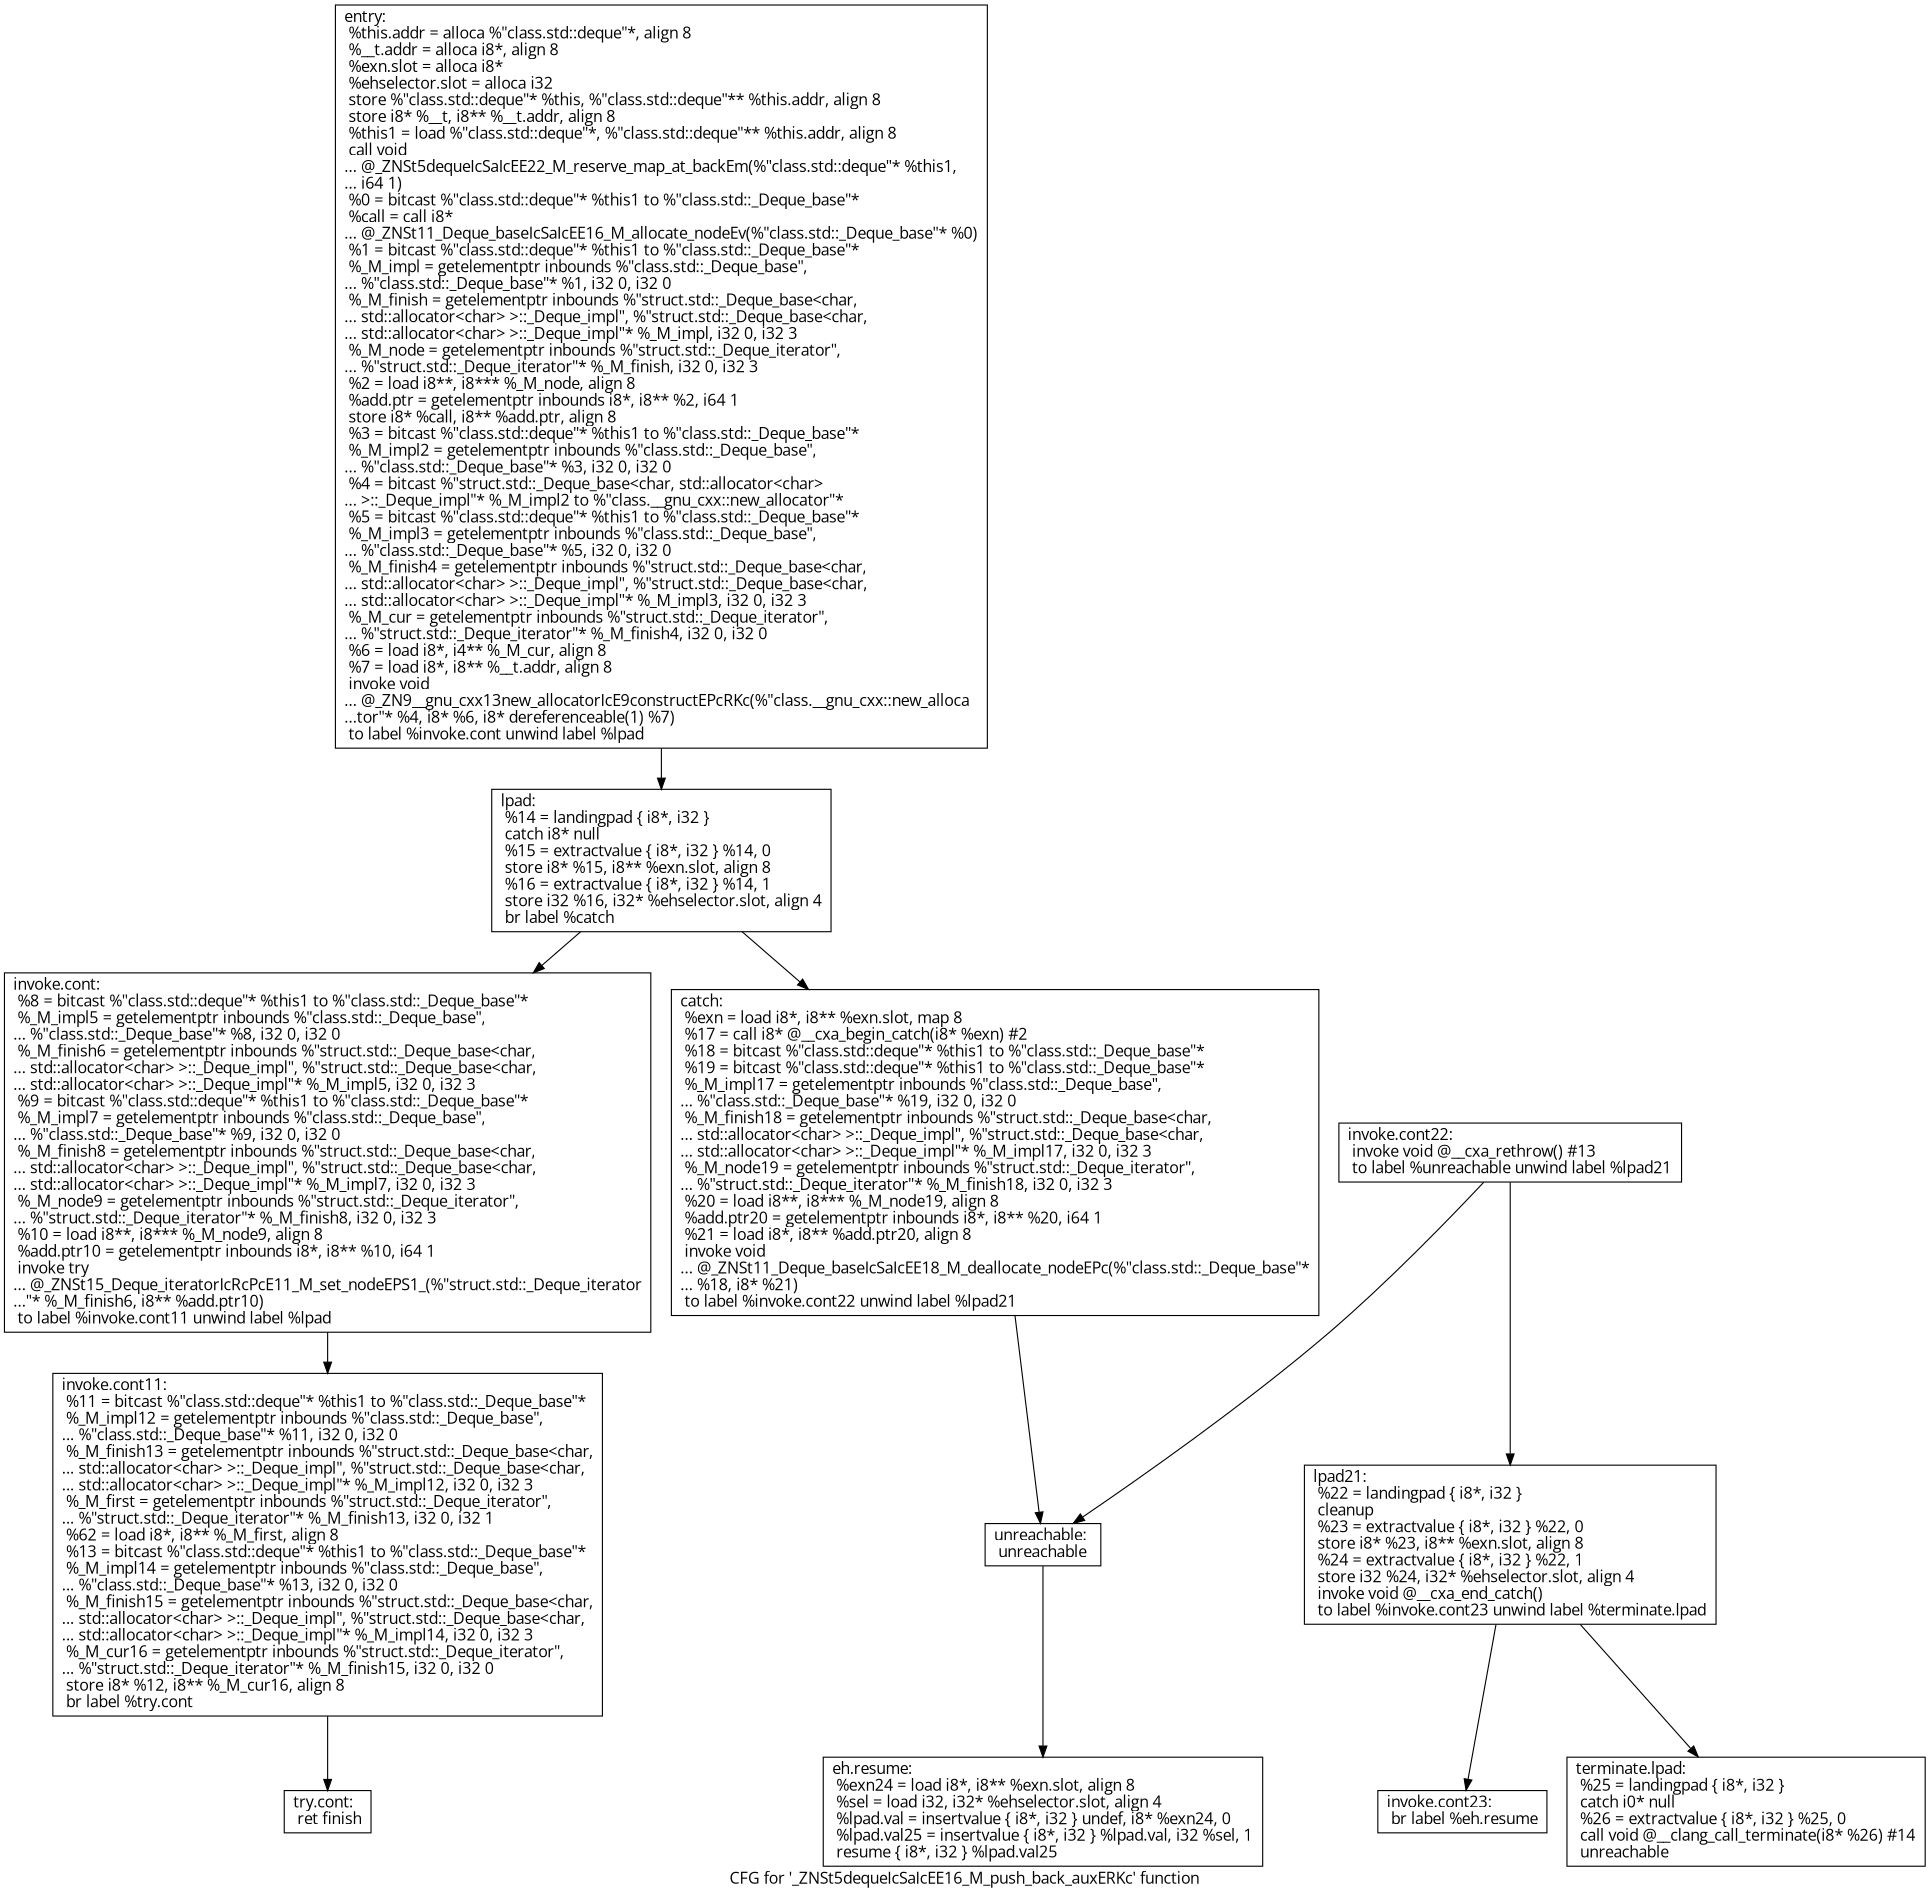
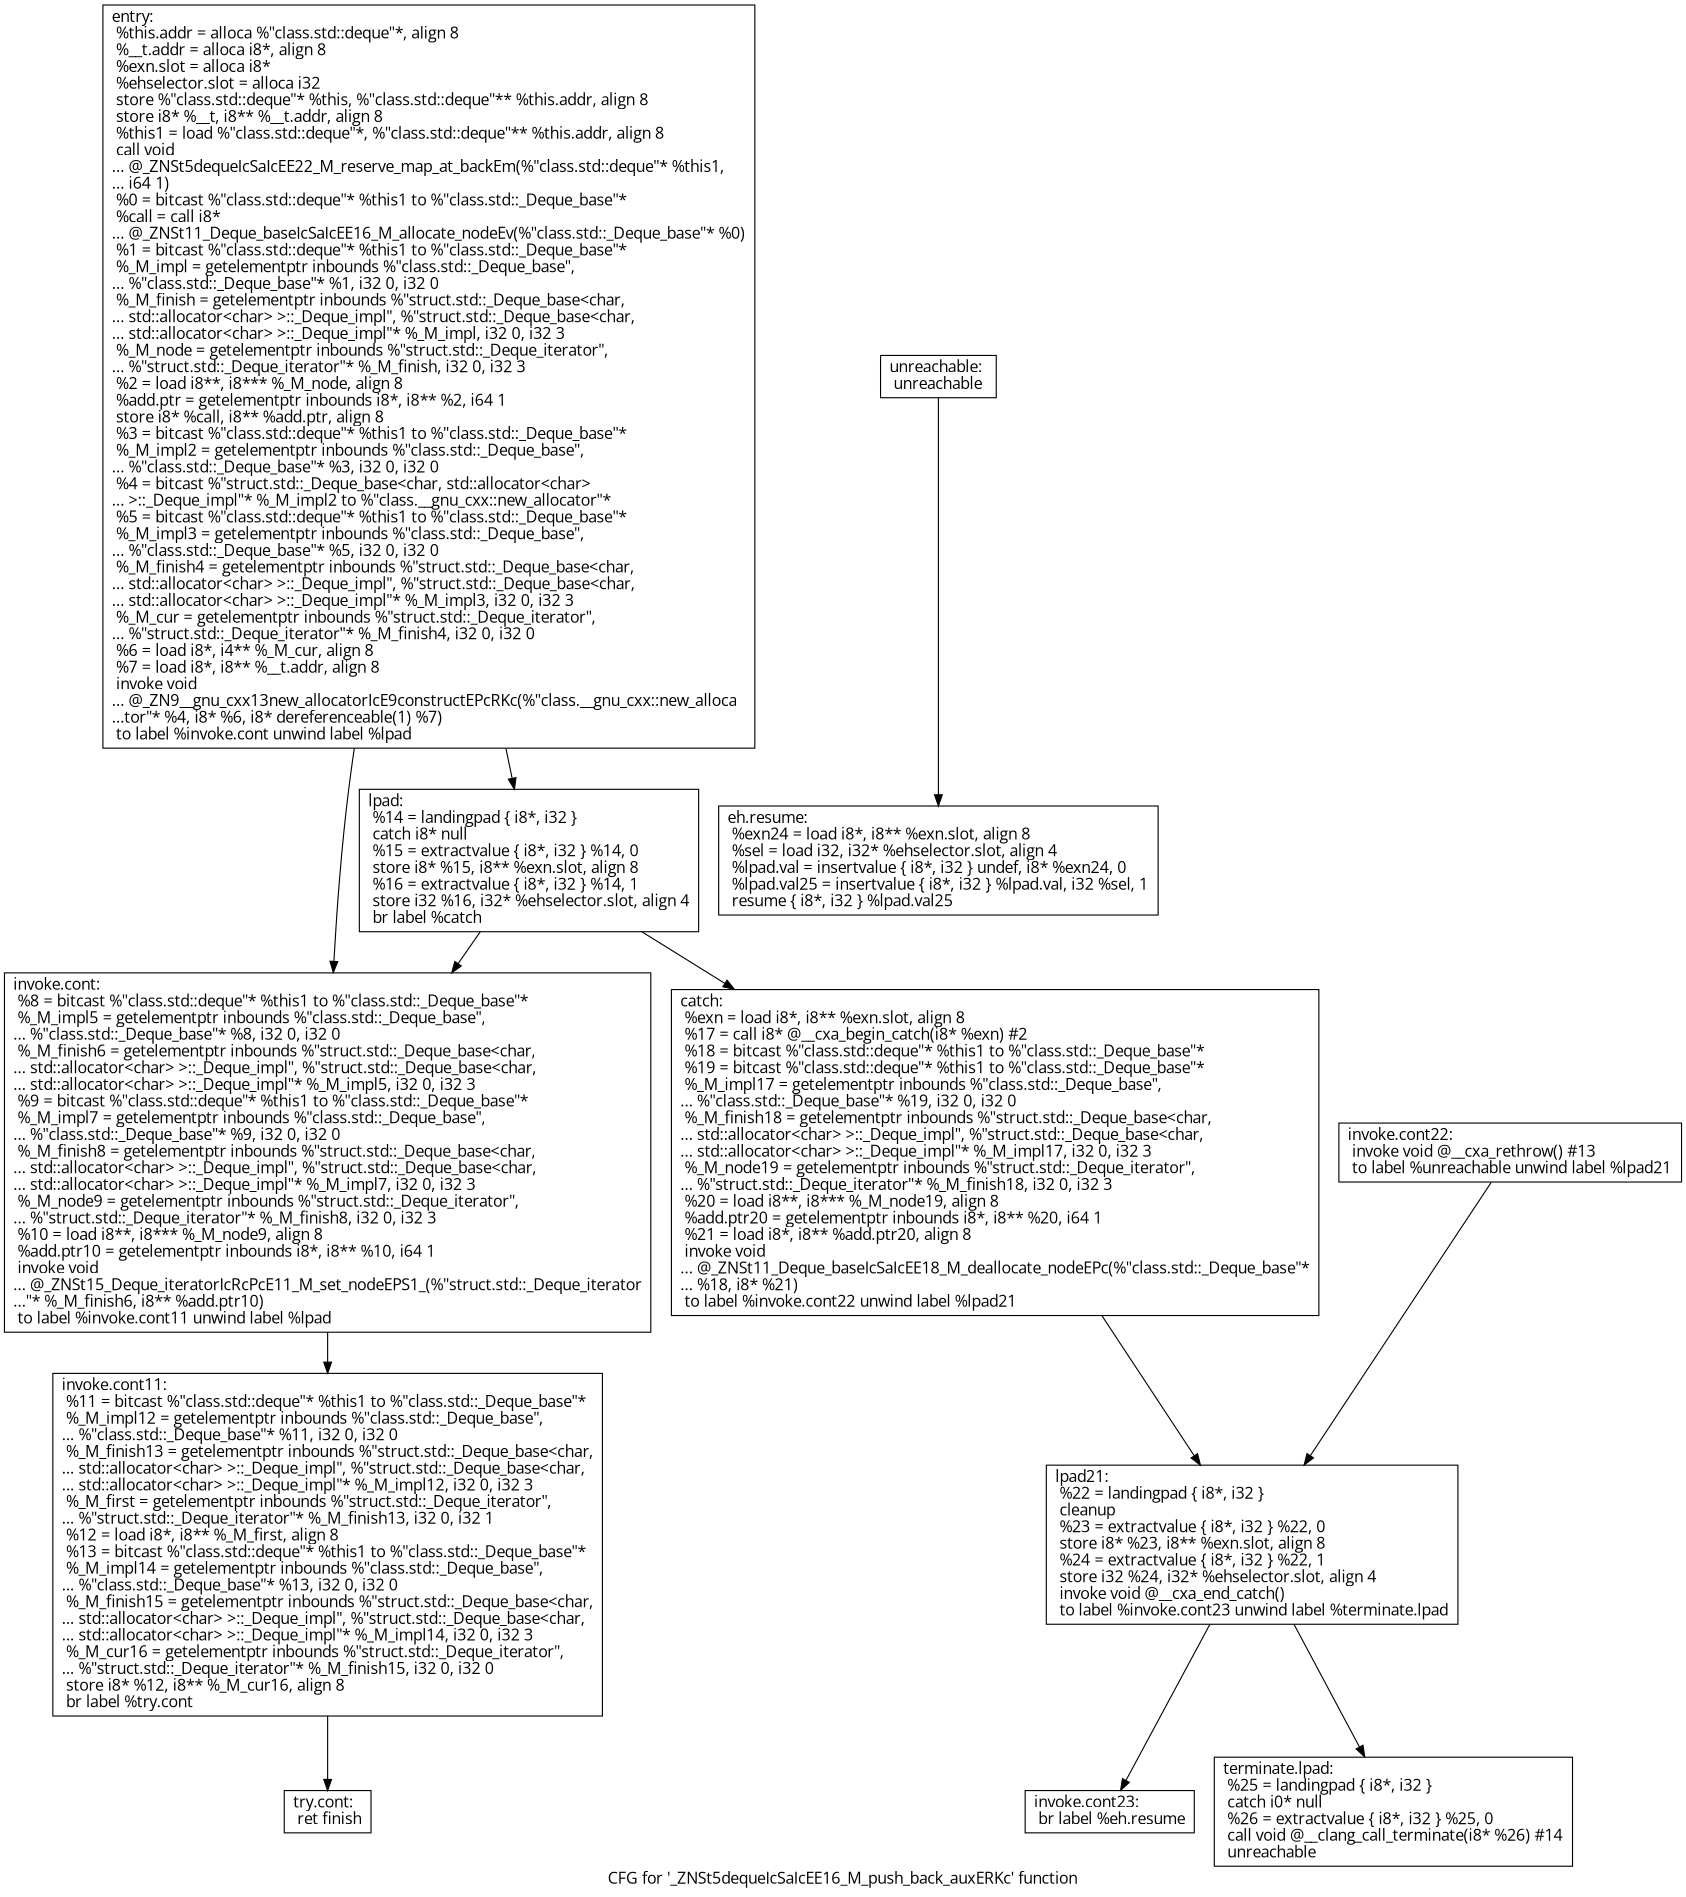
edge "entry:" -> "invoke.cont:": added
node "catch:": text "%exn = load i8*, i8** %exn.slot, map 8" -> "%exn = load i8*, i8** %exn.slot, align 8"
node "invoke.cont:": text "invoke try" -> "invoke void"
edge "invoke.cont22:" -> "unreachable:": removed
edge "catch:" -> "unreachable:": now "catch:" -> "lpad21:"
node "invoke.cont11:": text "%62 = load i8*, i8** %_M_first, align 8" -> "%12 = load i8*, i8** %_M_first, align 8"
